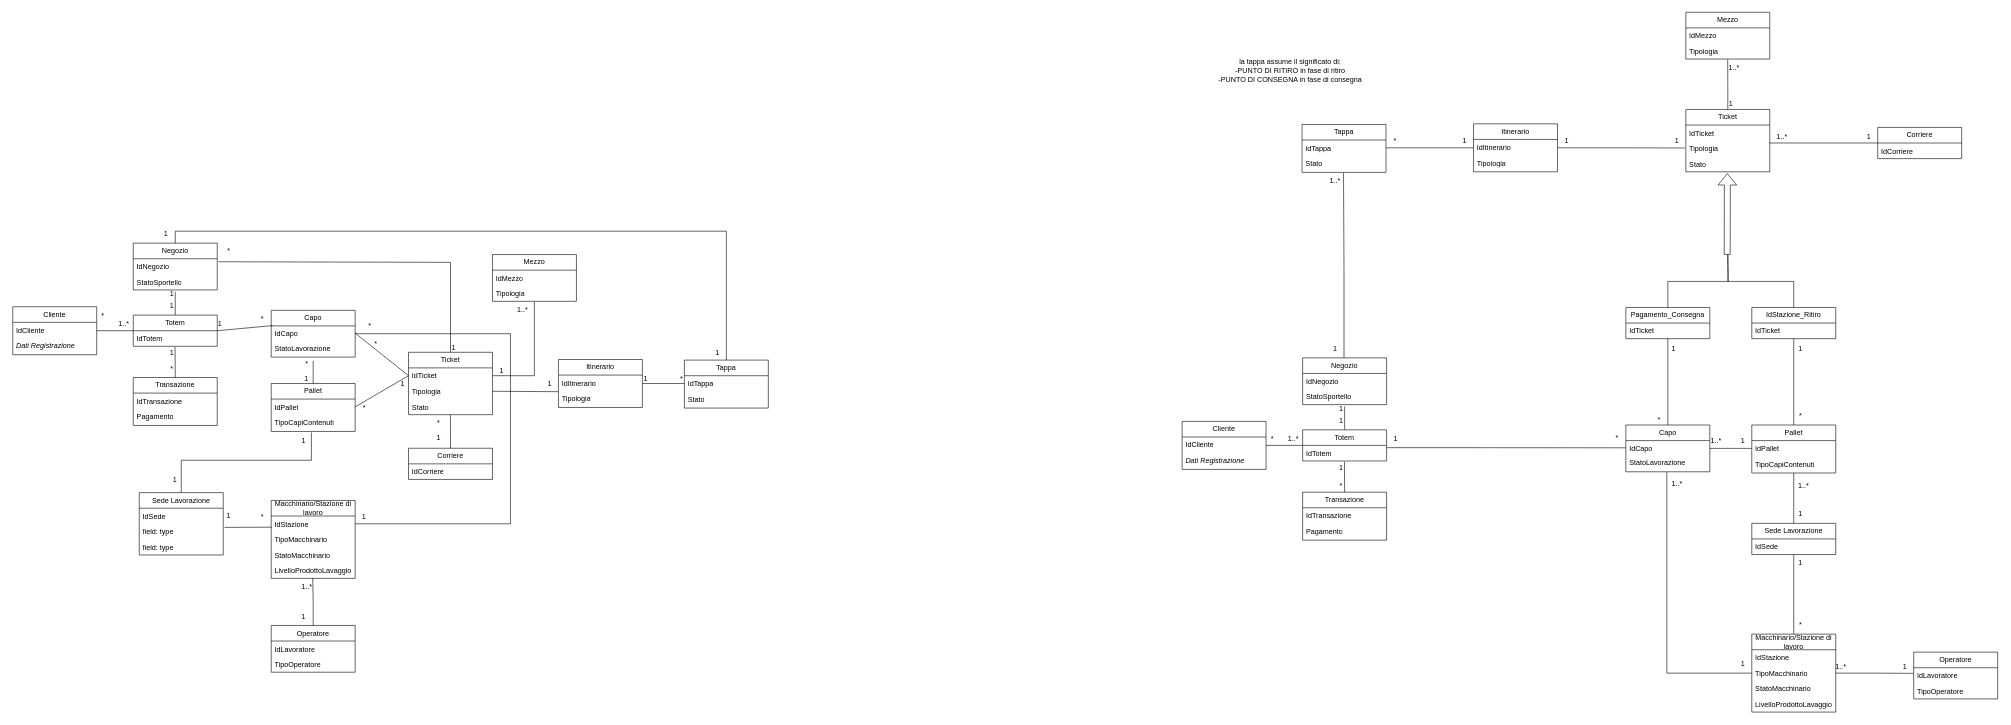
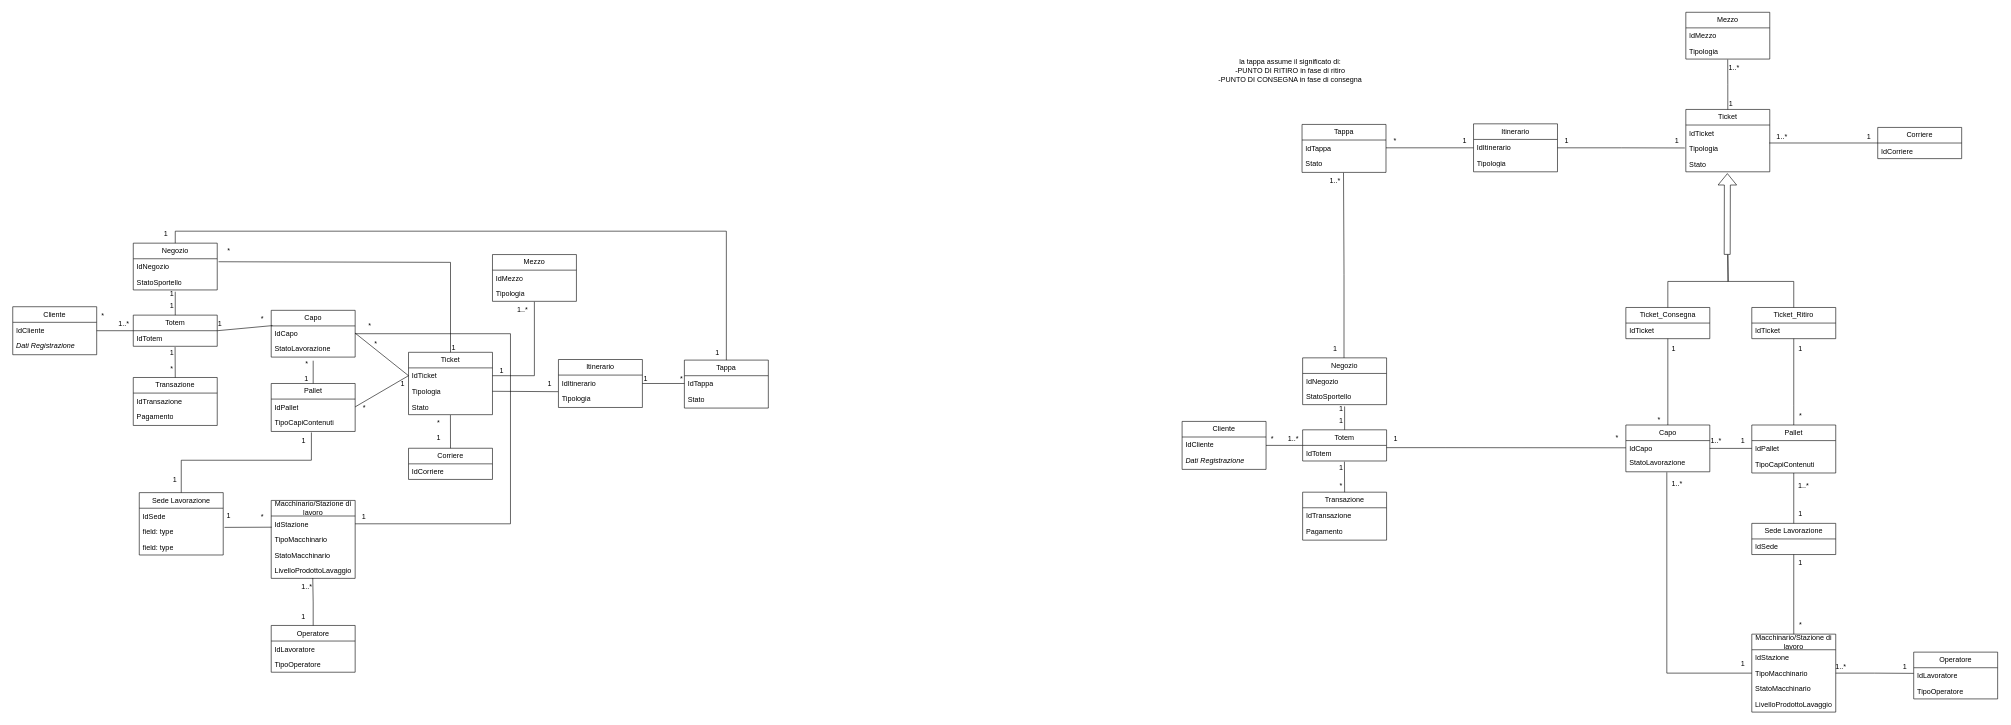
node "Pagamento_Consegna": label "Pagamento_Consegna" -> "Ticket_Consegna"
node "IdStazione_Ritiro": label "IdStazione_Ritiro" -> "Ticket_Ritiro"
